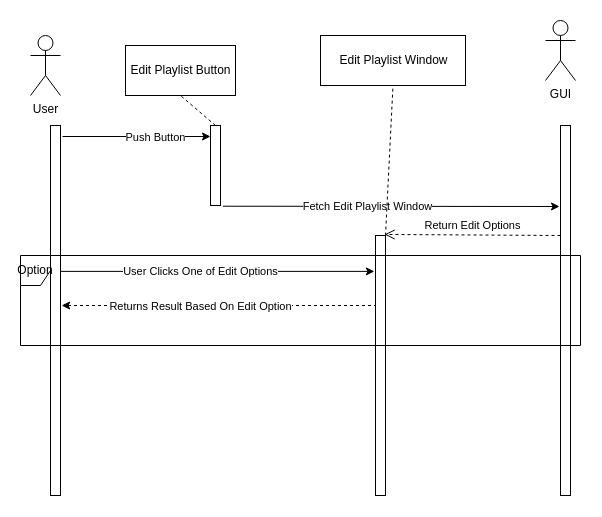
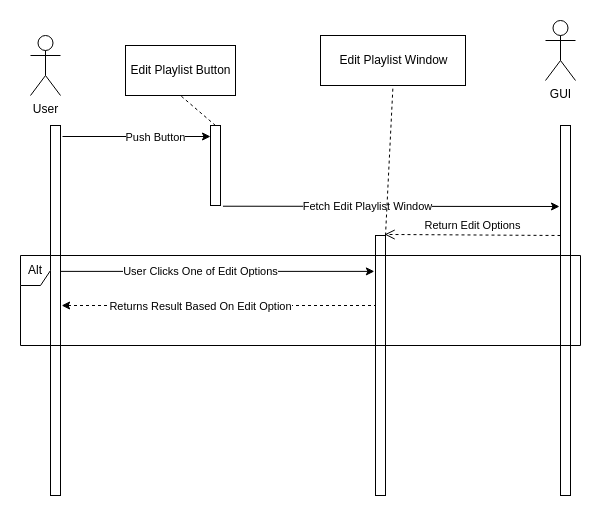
node "Option": label "Option" -> "Alt"
